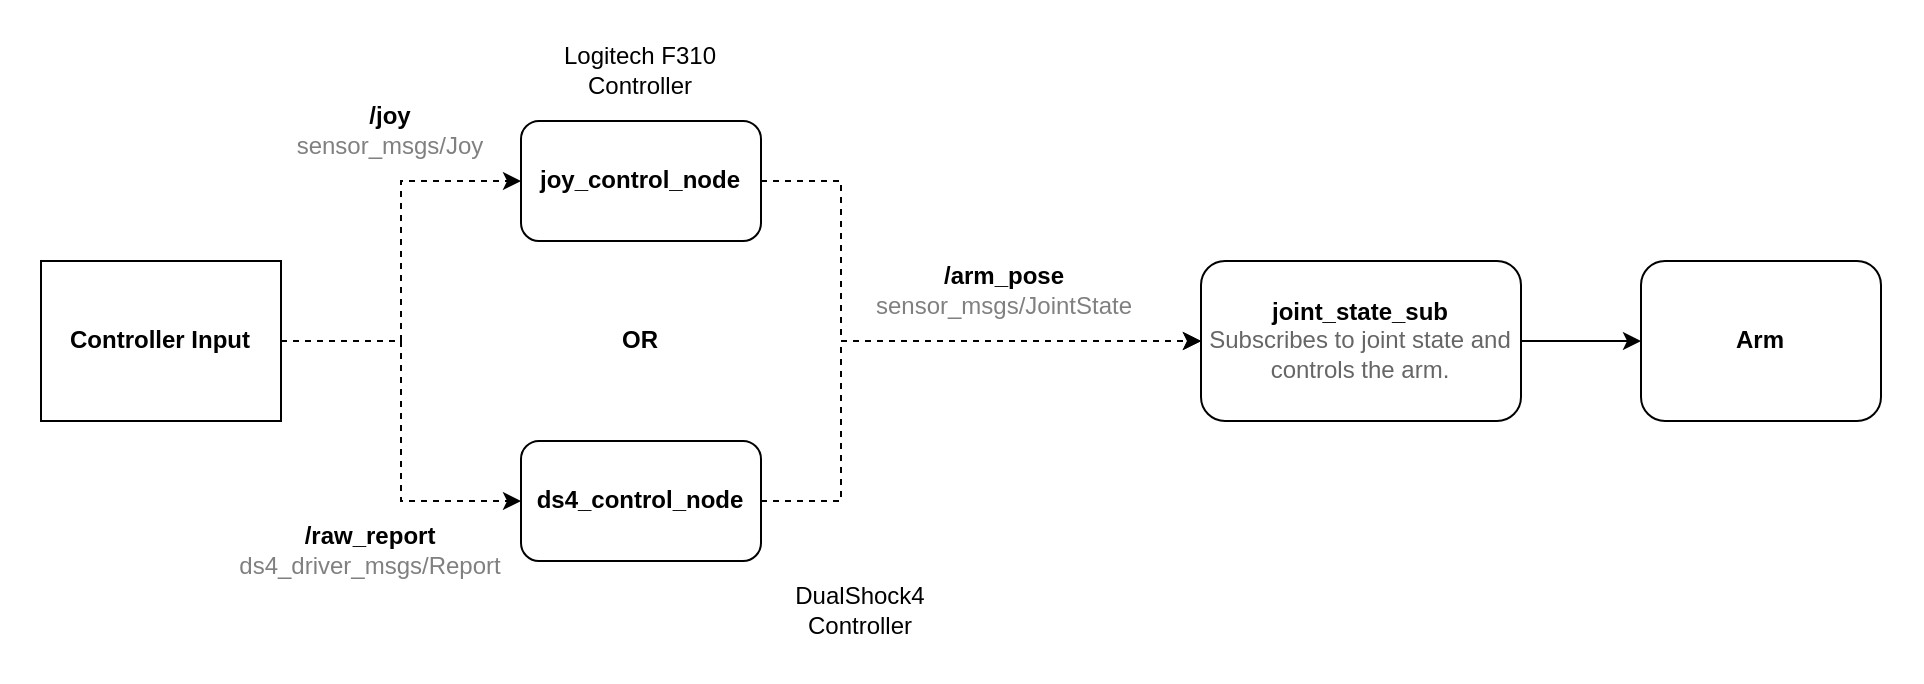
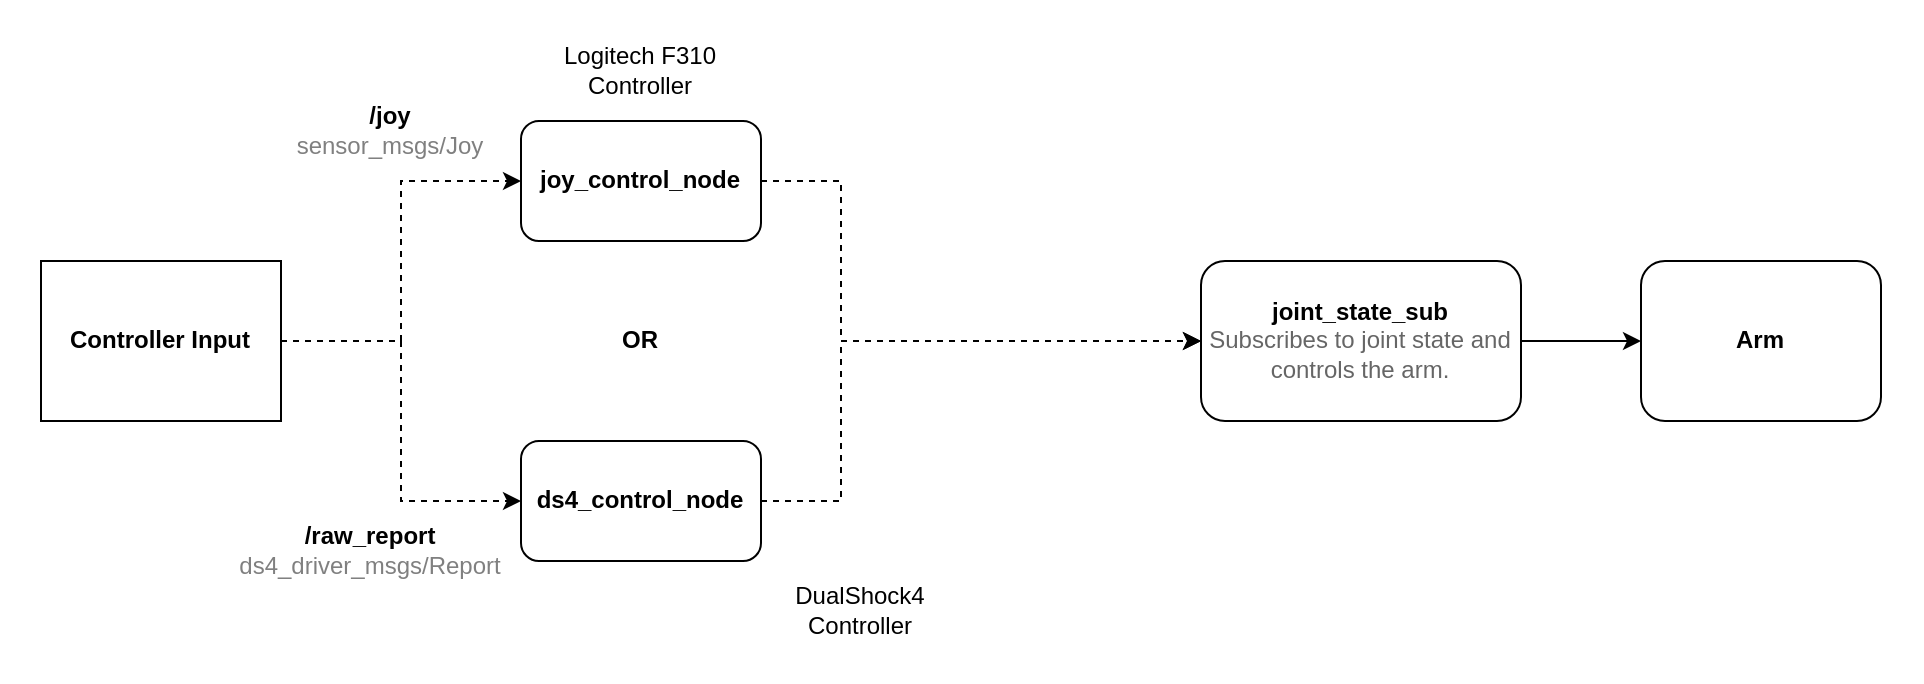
node "/arm_pose sensor_msgs/JointState": removed
